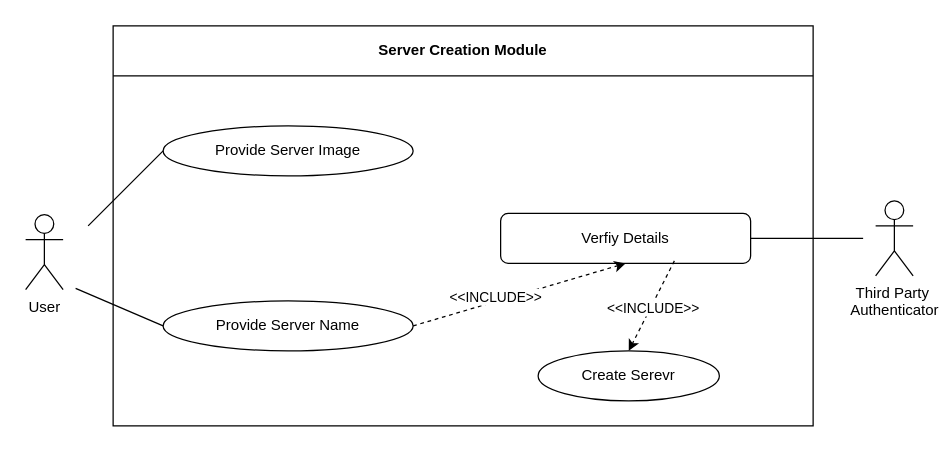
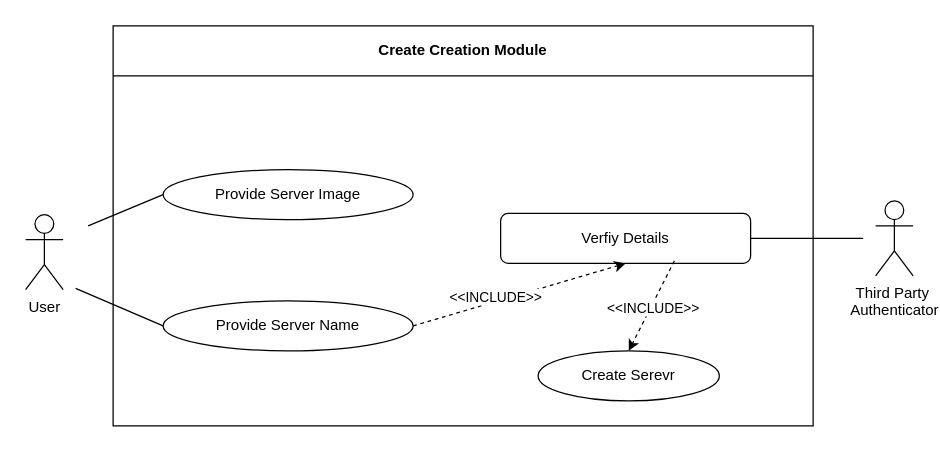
node "Server Creation Module": label "Server Creation Module" -> "Create Creation Module"
node "Provide Server Image": moved (288, 151) -> (288, 194)
